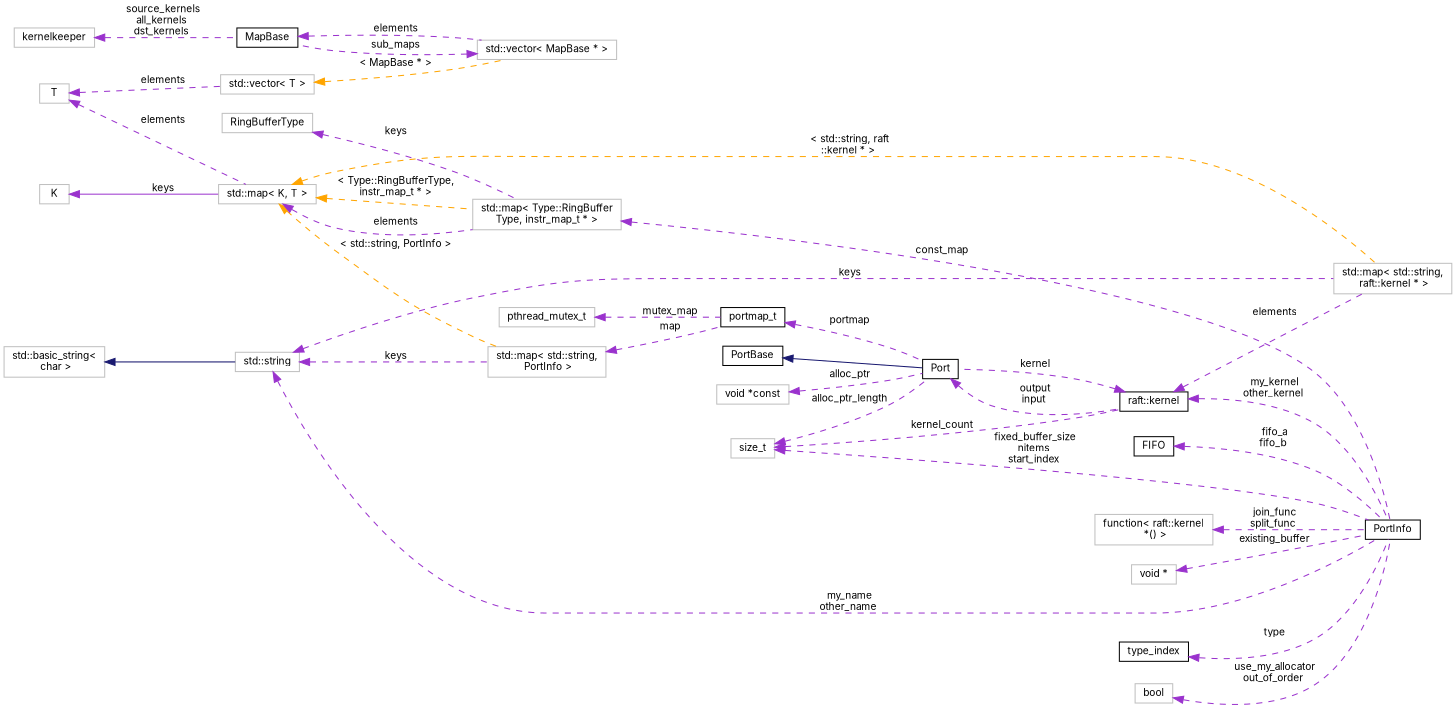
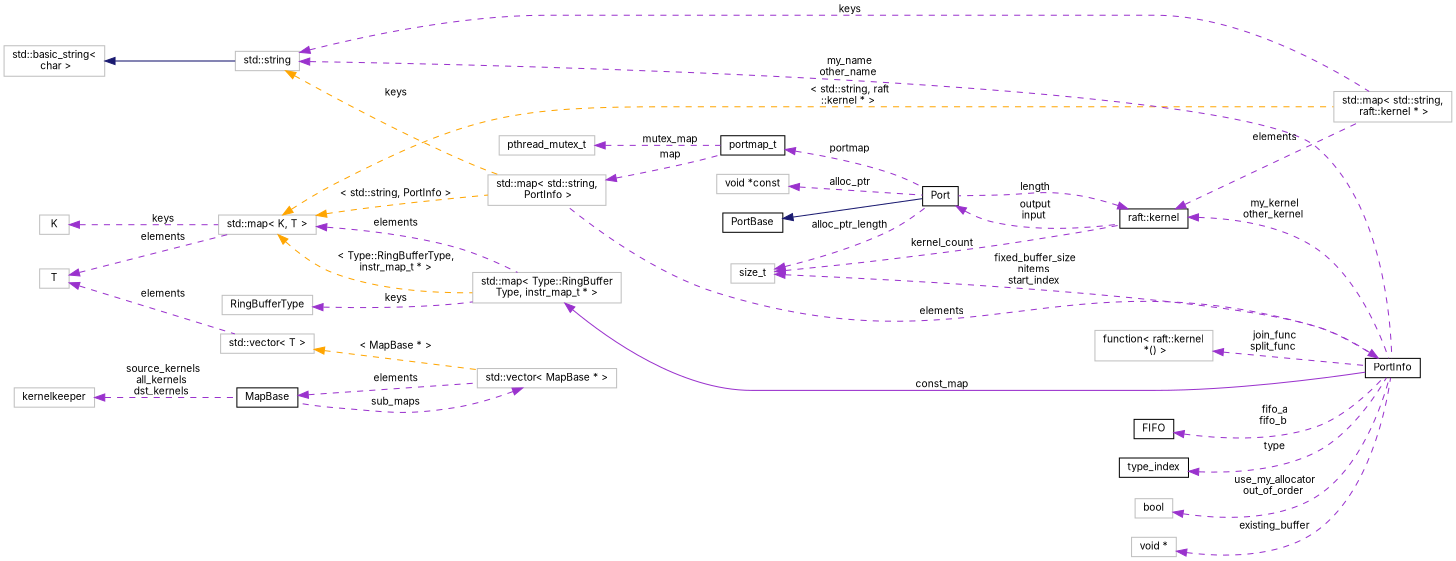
edge "std::map< K, T >" -> "K": style solid -> dashed
edge "PortInfo" -> "std::map< Type::RingBuffer Type, instr_map_t * >": style dashed -> solid
edge "std::map< std::string, PortInfo >" -> "PortInfo": added, label "elements"
edge "std::map< std::string, PortInfo >" -> "std::string": color darkorchid3 -> orange
edge "Port" -> "raft::kernel": label " kernel" -> " length"
